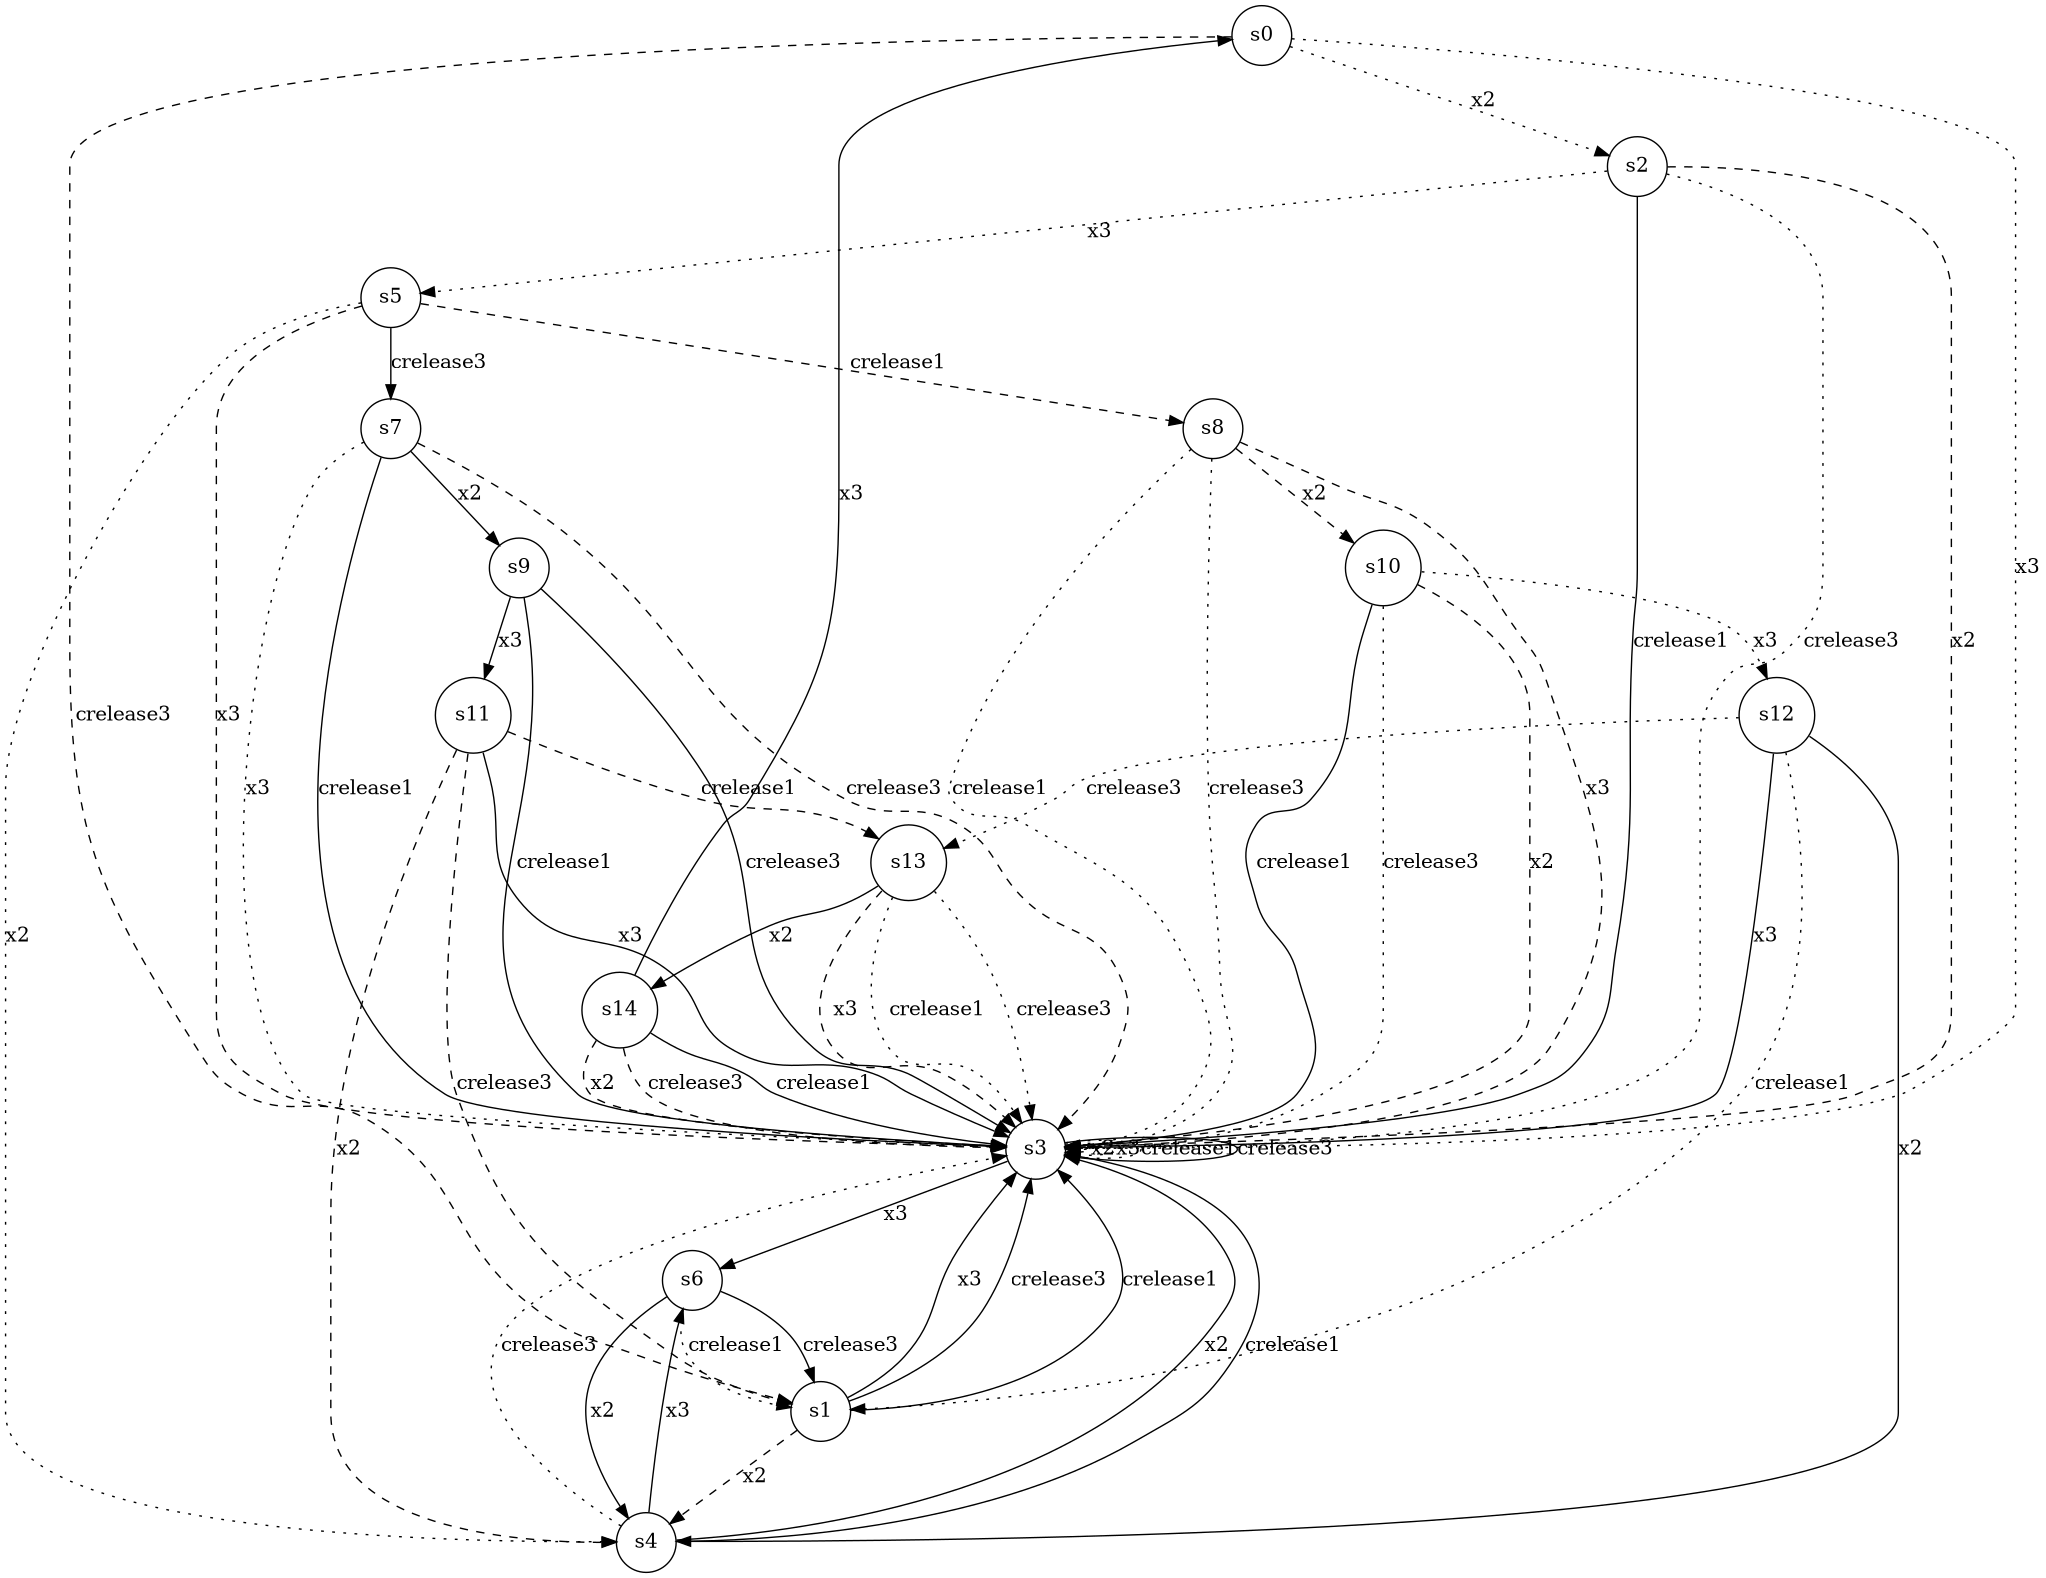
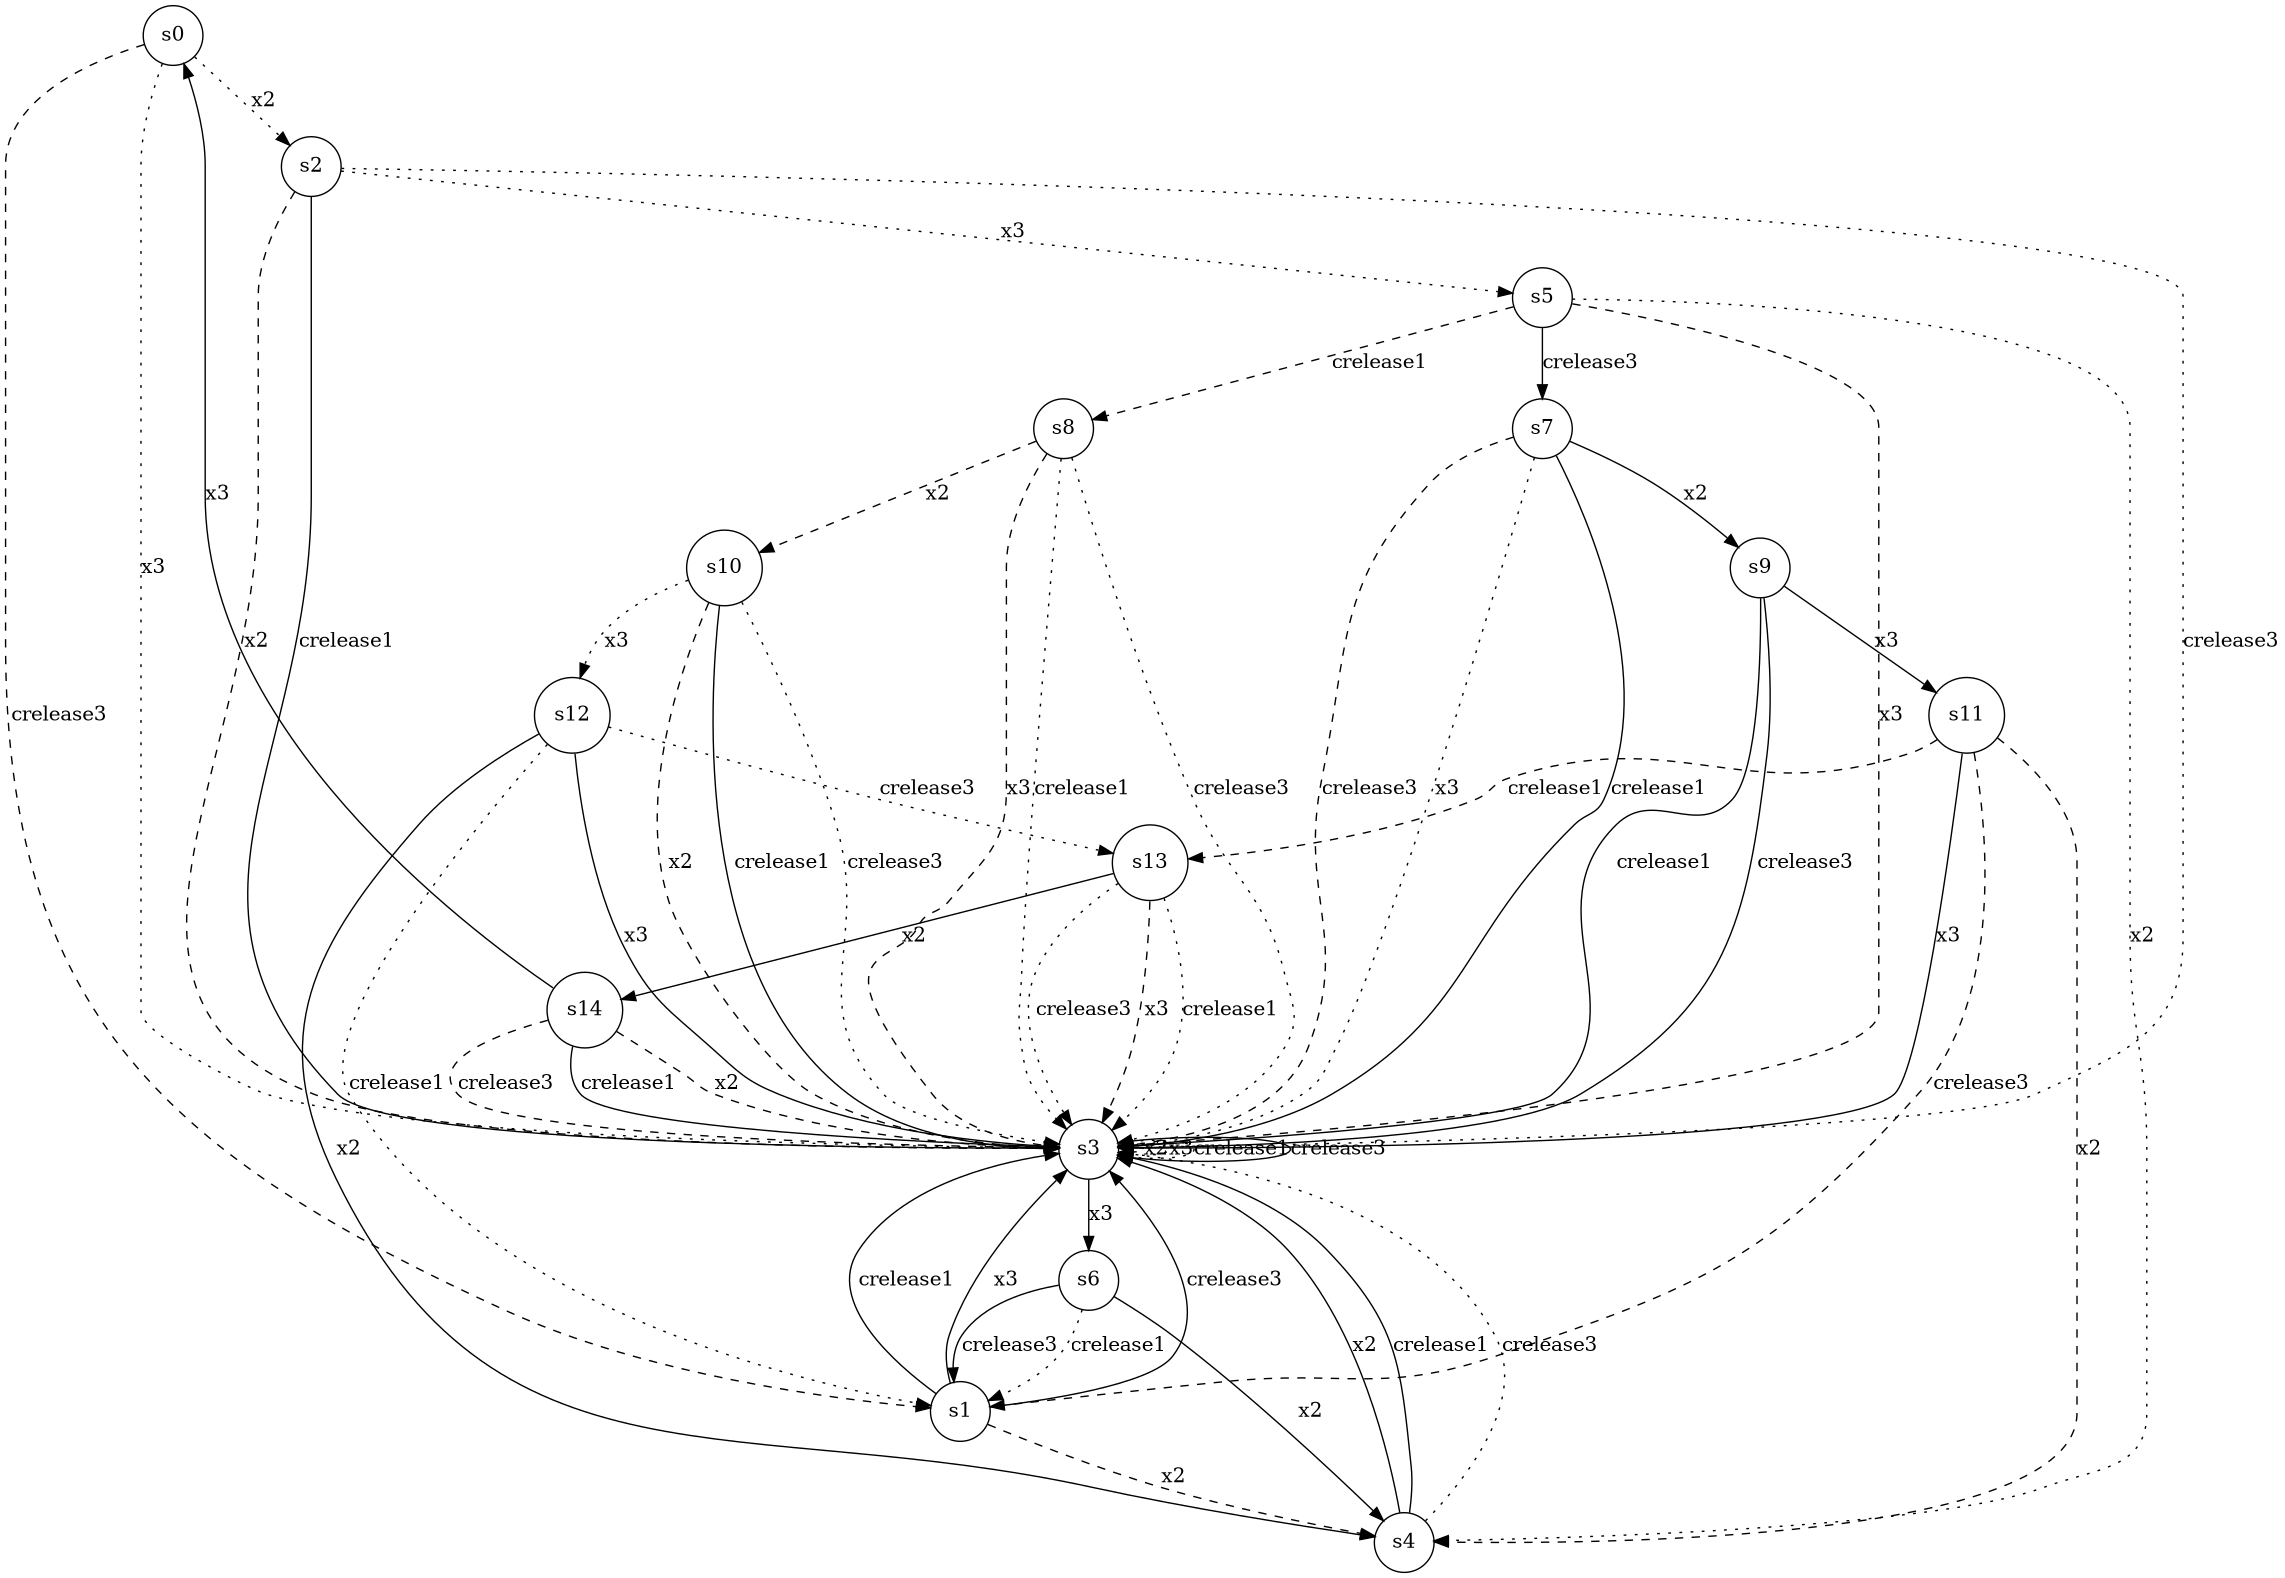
edge "s4" -> "s6": removed, label "x3"
